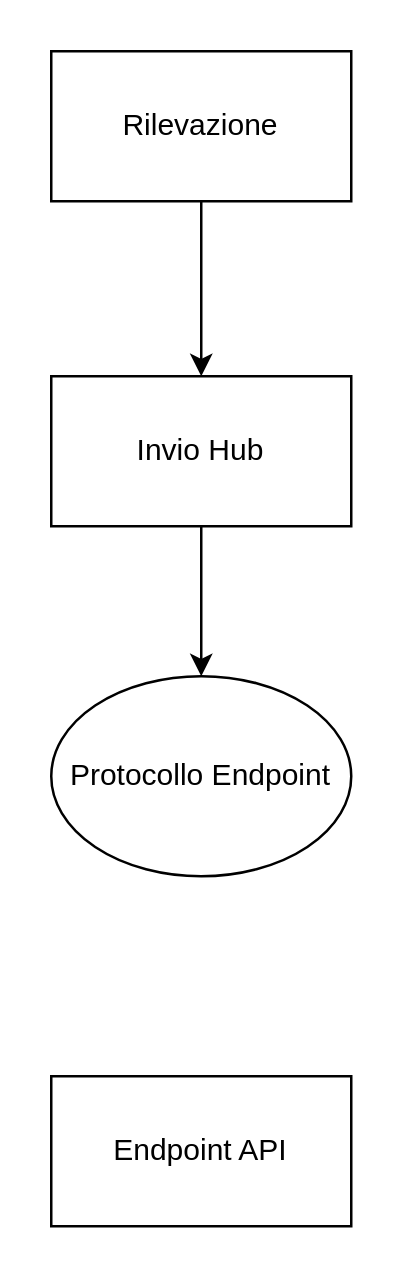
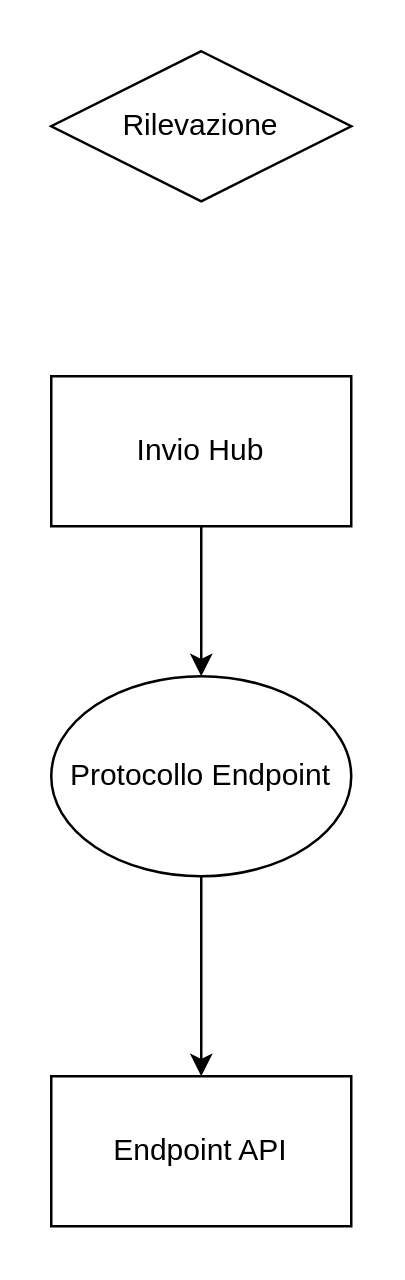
node "Rilevazione": shape rectangle -> diamond
edge "Rilevazione" -> "Invio Hub": removed
edge "Protocollo Endpoint" -> "Endpoint API": added
